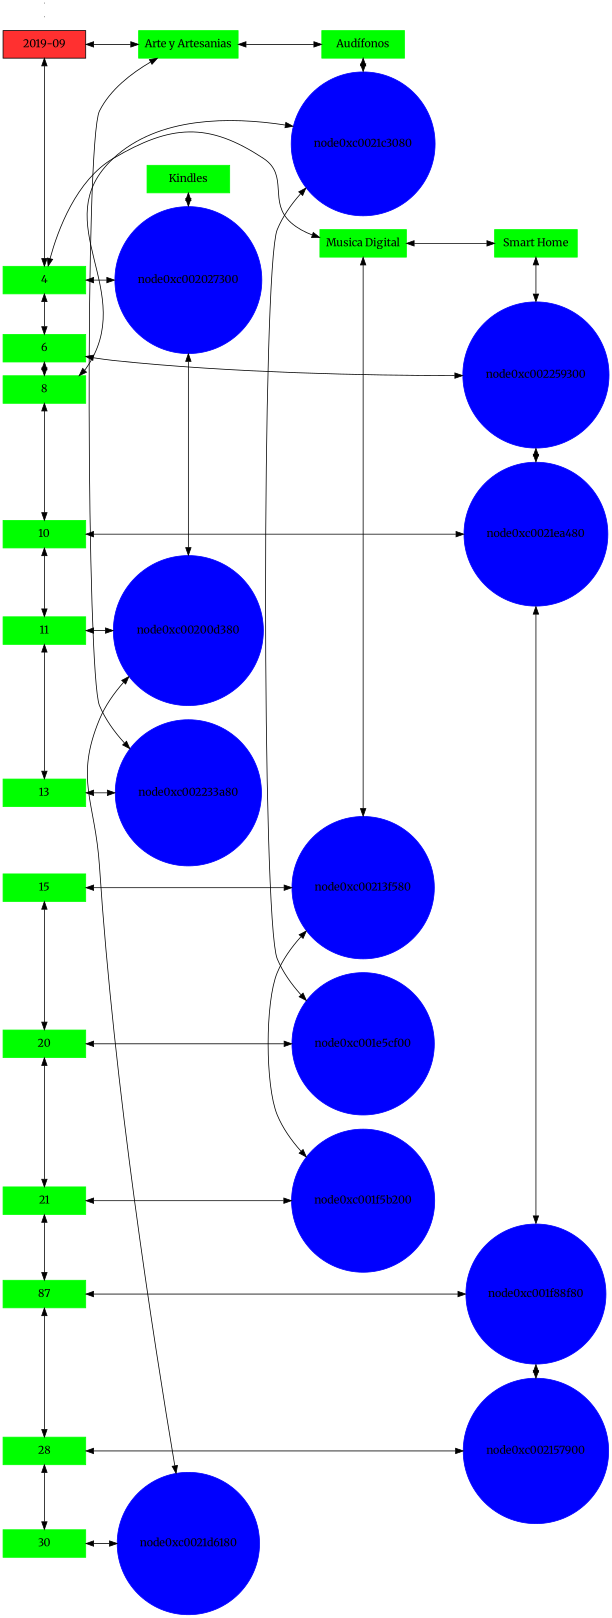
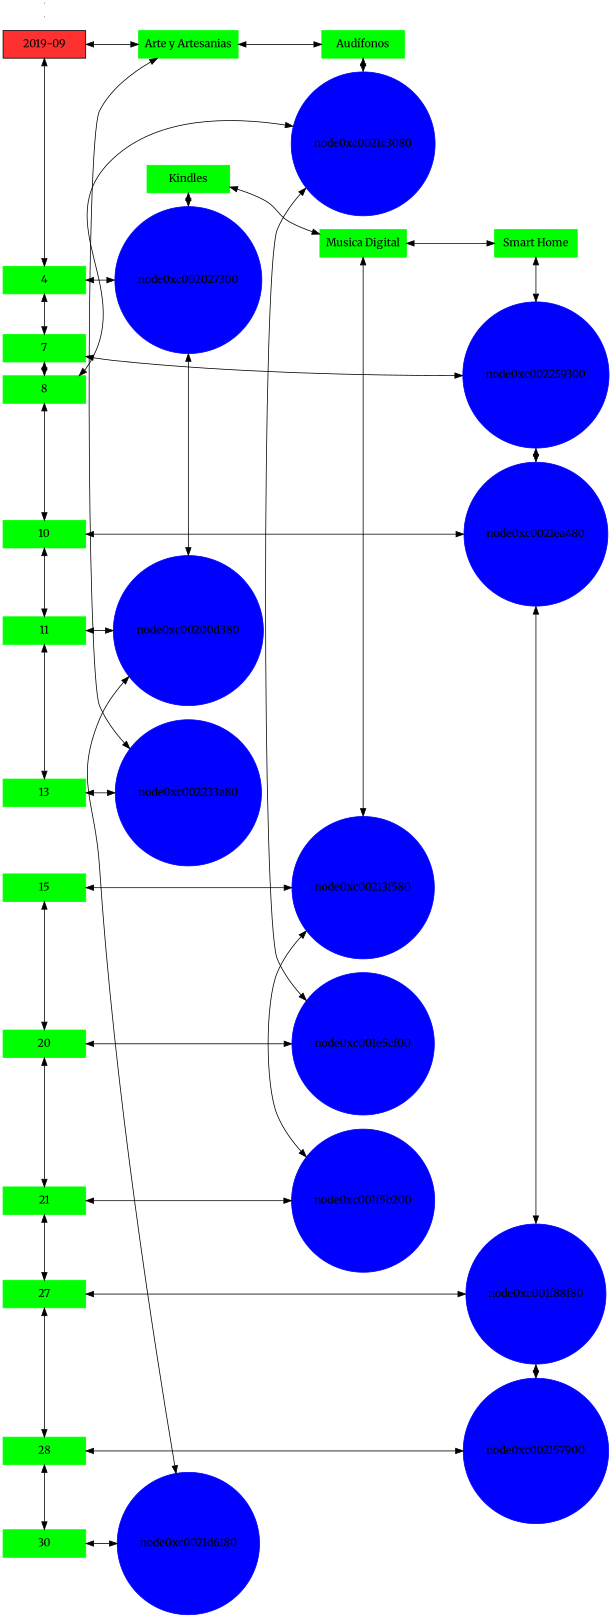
edge "Musica Digital" -- "4": now "Musica Digital" -- "Kindles"
node "6": label "6" -> "7"
node "87": label "87" -> "27"
